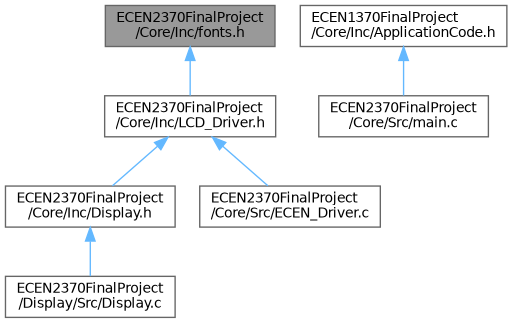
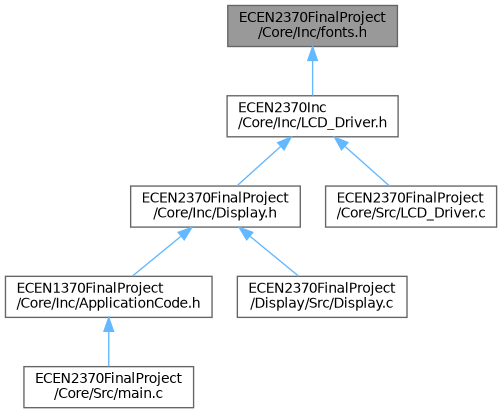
node "ECEN2370FinalProject /Core/Inc/LCD_Driver.h": label "ECEN2370FinalProject /Core/Inc/LCD_Driver.h" -> "ECEN2370Inc /Core/Inc/LCD_Driver.h"
node "ECEN2370FinalProject /Core/Src/ECEN_Driver.c": label "ECEN2370FinalProject /Core/Src/ECEN_Driver.c" -> "ECEN2370FinalProject /Core/Src/LCD_Driver.c"
edge "ECEN1370FinalProject /Core/Inc/ApplicationCode.h" -> "ECEN2370FinalProject /Core/Inc/Display.h": added
